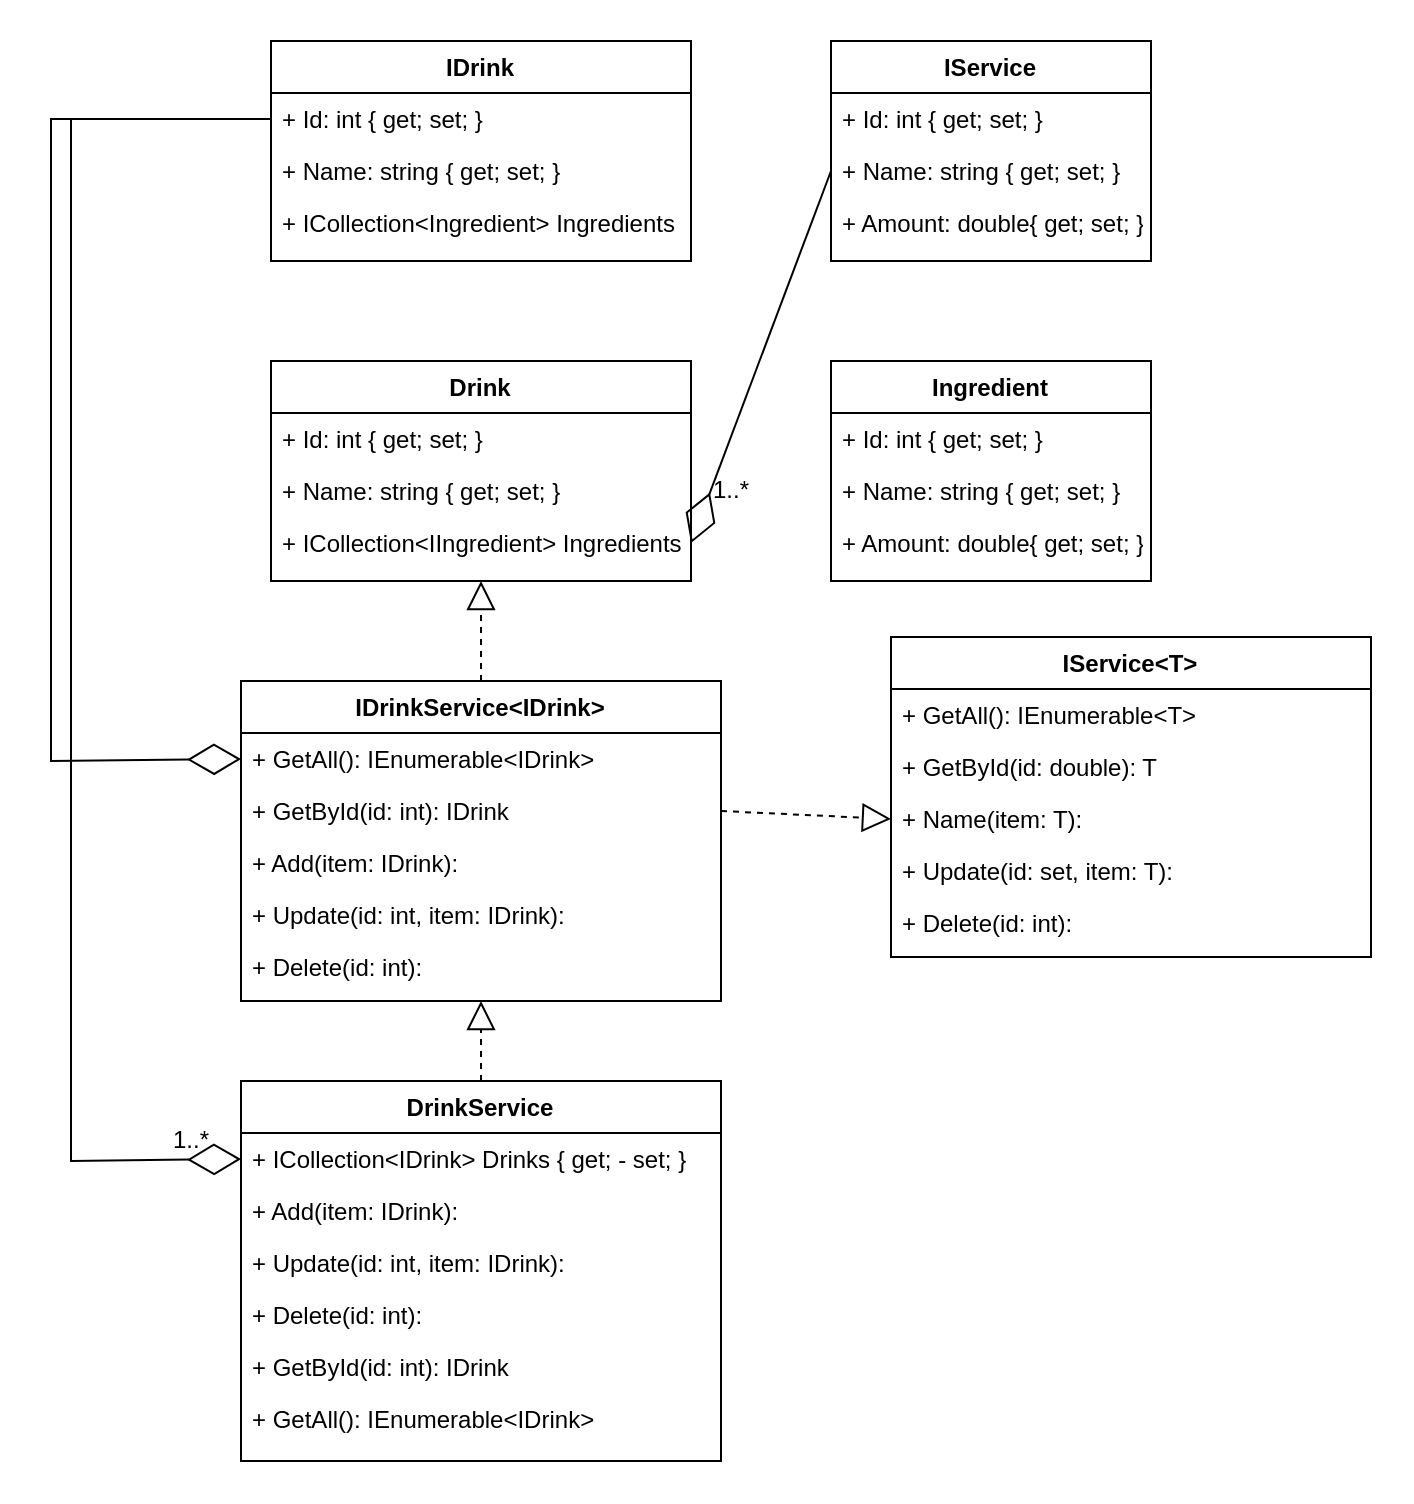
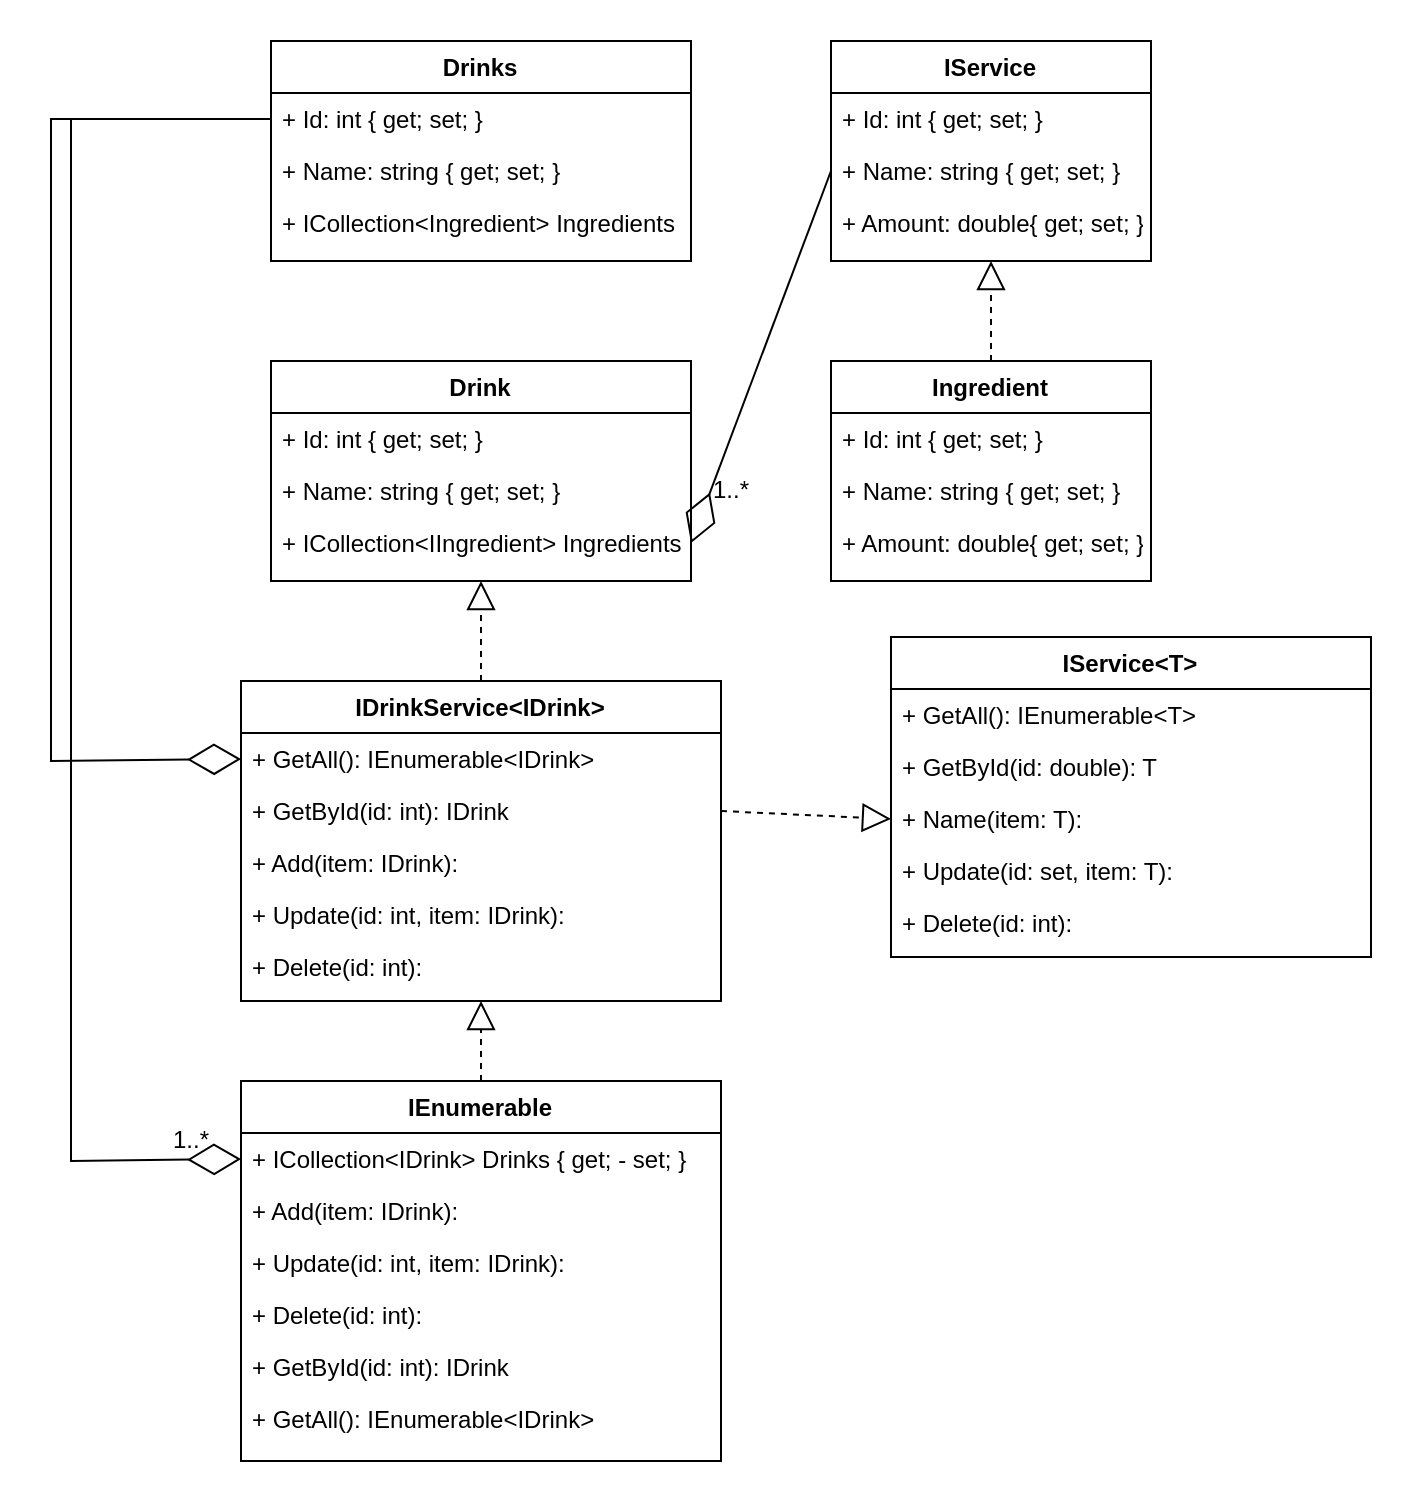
node "IDrink": label "IDrink" -> "Drinks"
edge "Ingredient" -> "IService": added
node "DrinkService": label "DrinkService" -> "IEnumerable"
